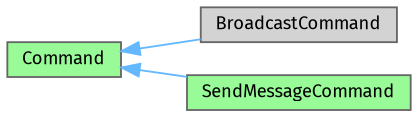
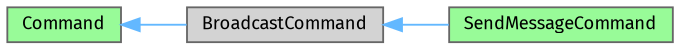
edge "SendMessageCommand" -> "Command": now "SendMessageCommand" -> "BroadcastCommand"
